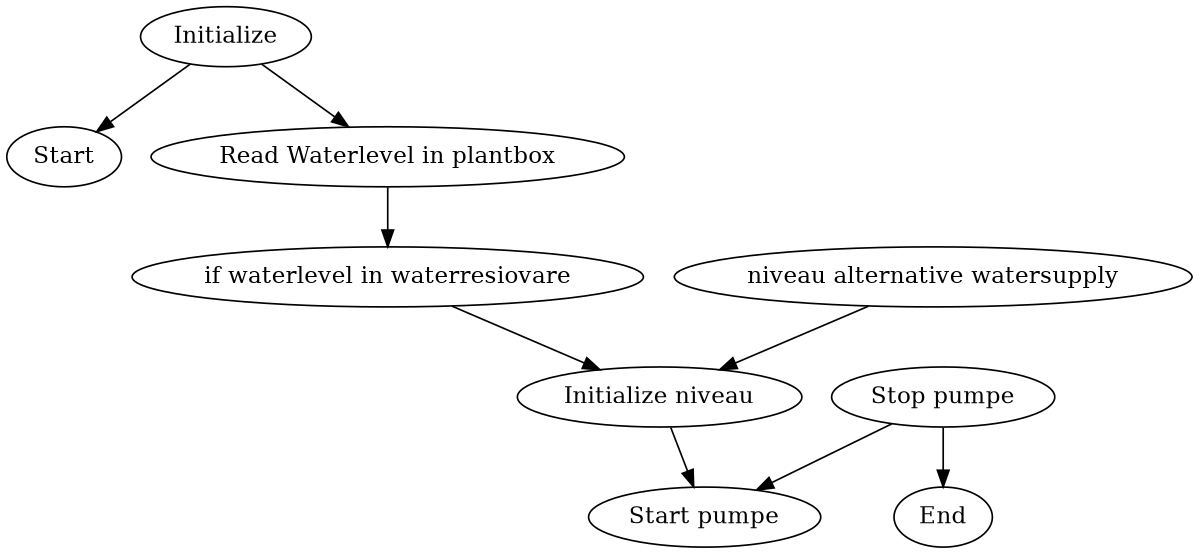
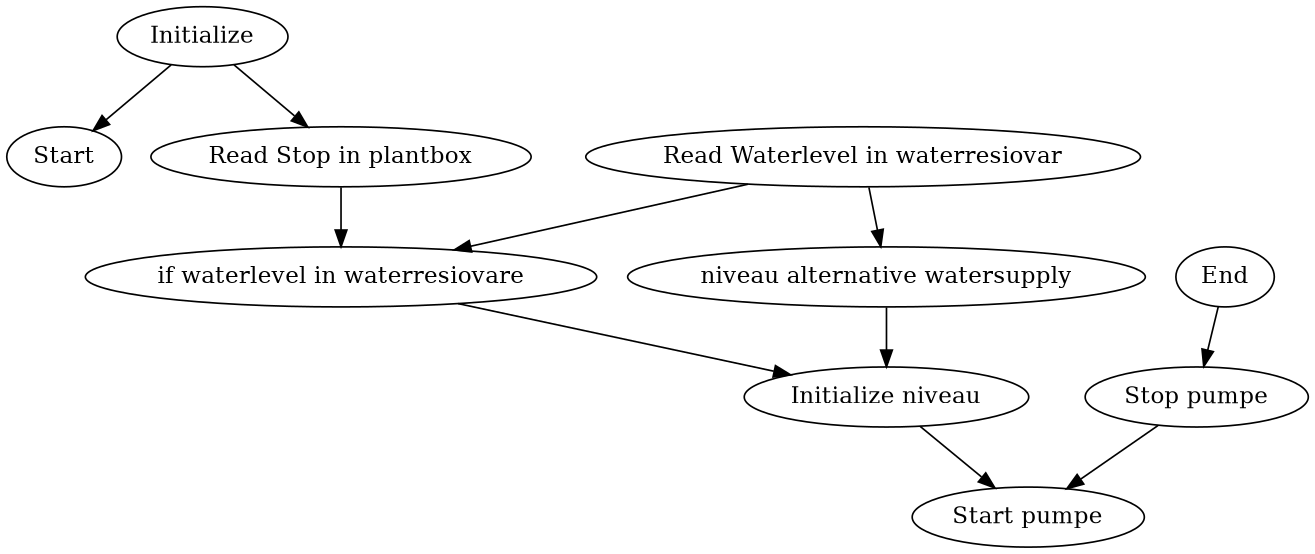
node "Read Waterlevel in plantbox": label "Read Waterlevel in plantbox" -> "Read Stop in plantbox"
node "Read Waterlevel in waterresiovar": added
edge "Stop pumpe" -> "End": reversed
